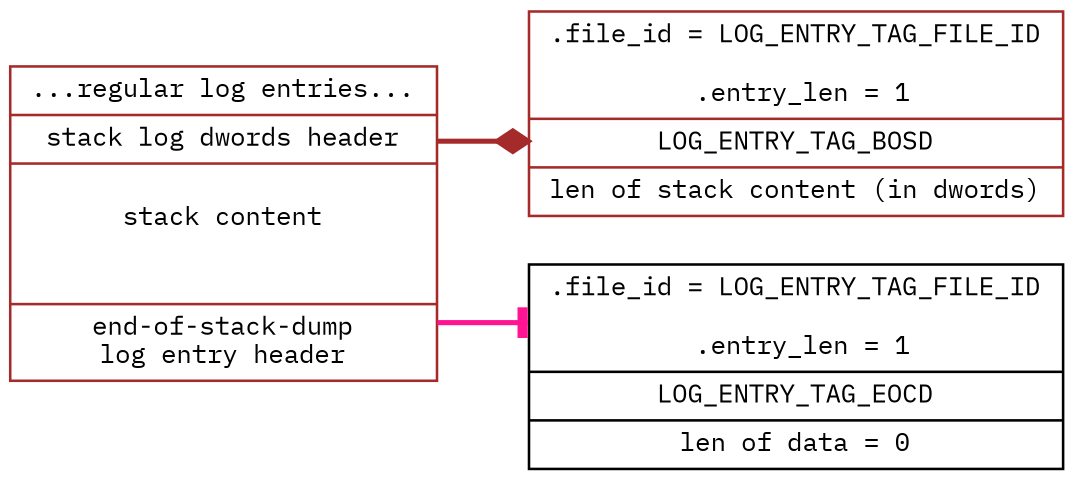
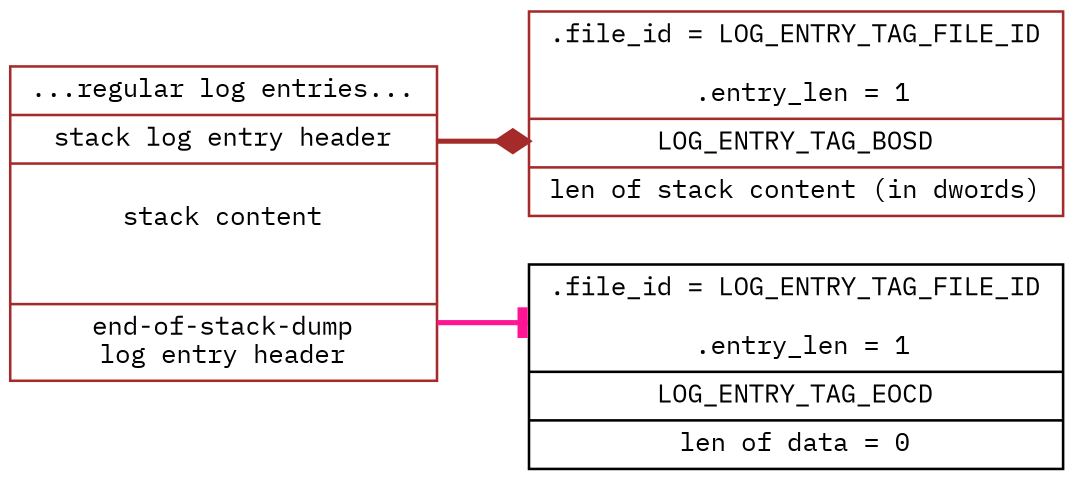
node "...regular log entries...": text "stack log dwords header" -> "stack log entry header"
